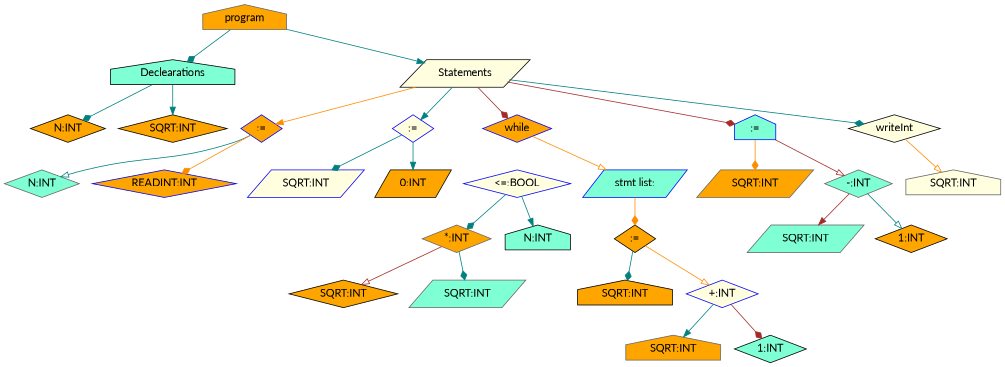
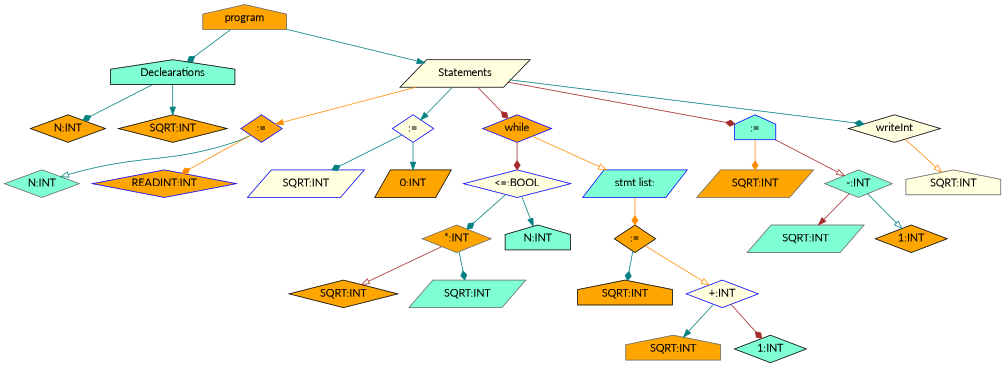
edge "while" -> "<=:BOOL": added
